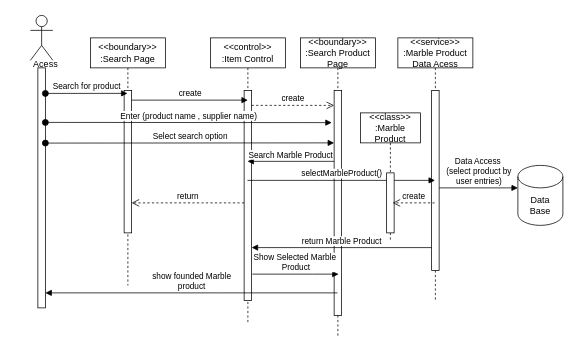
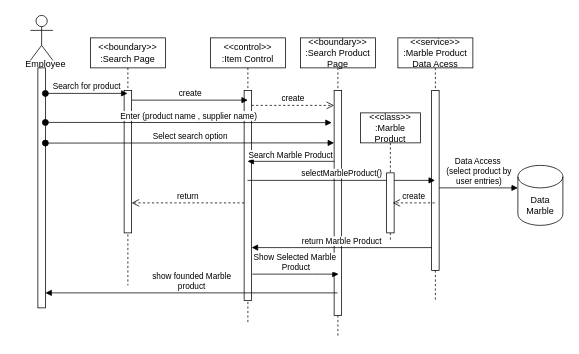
node "Acess": label "Acess" -> "Employee"
node "Data Base": label "Data Base" -> "Data Marble"
